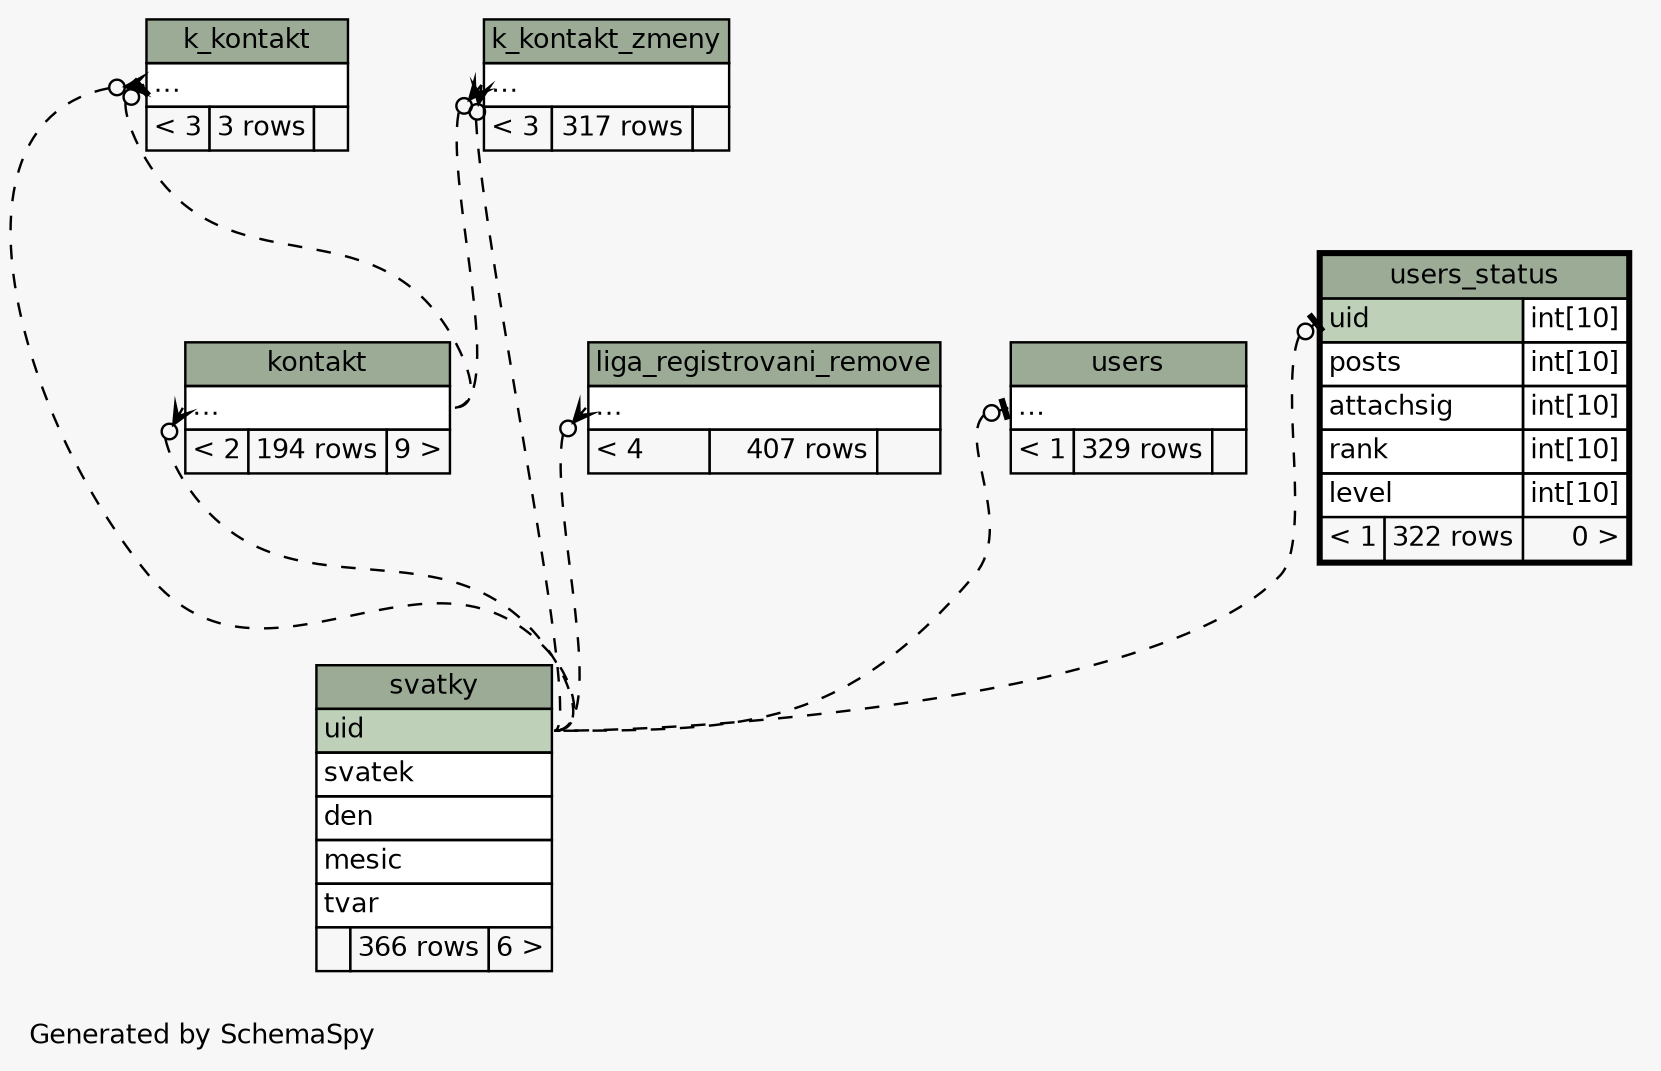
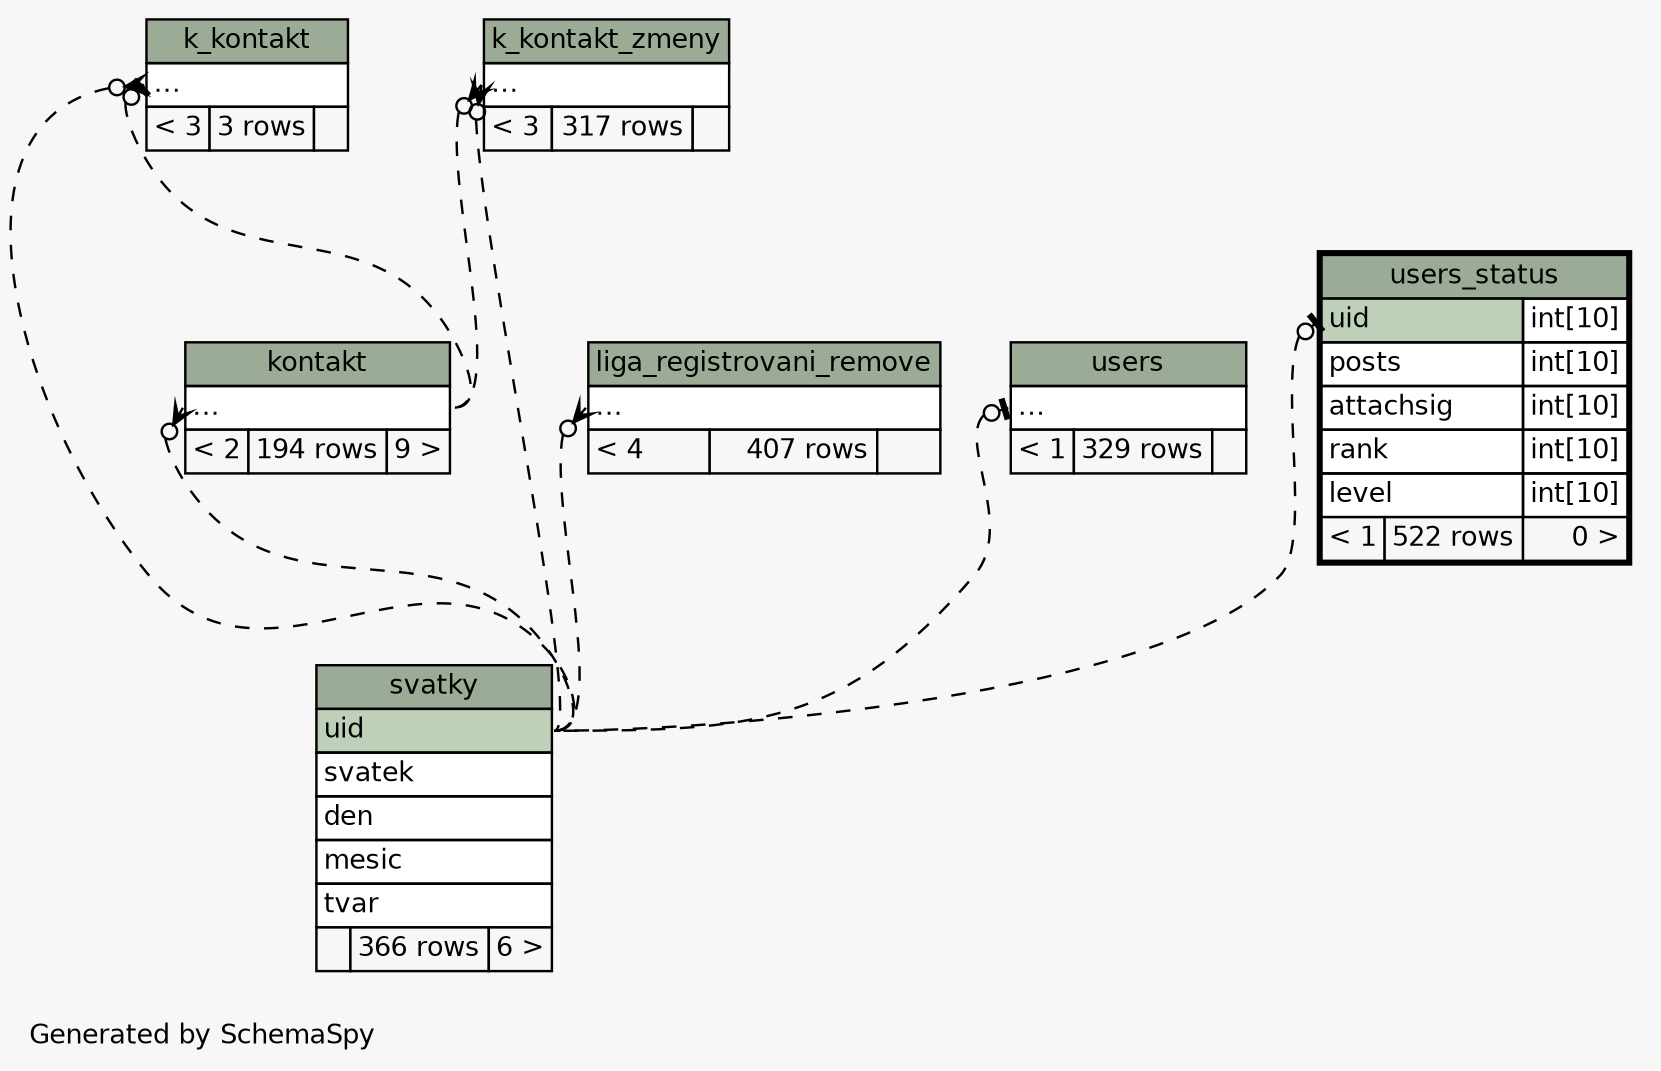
node "users_status": text "322 rows" -> "522 rows"
